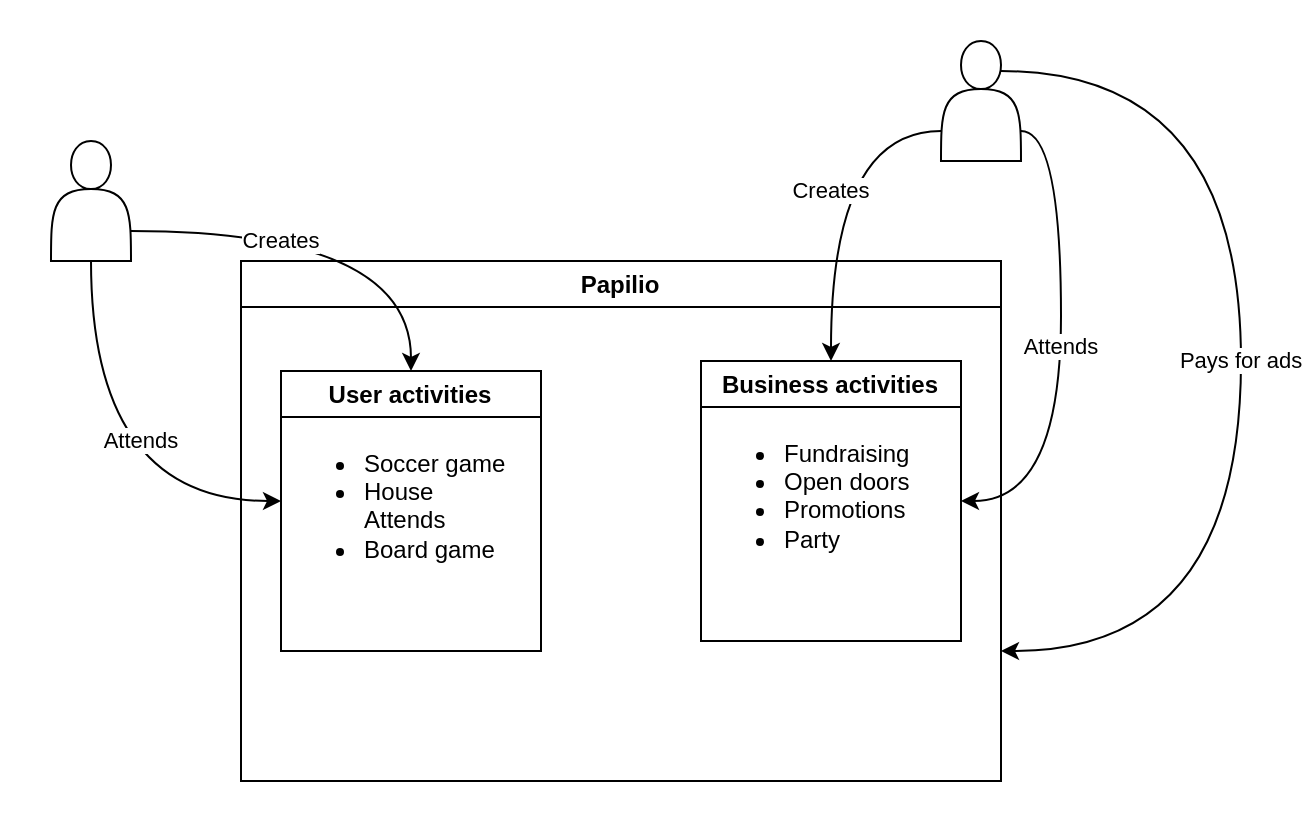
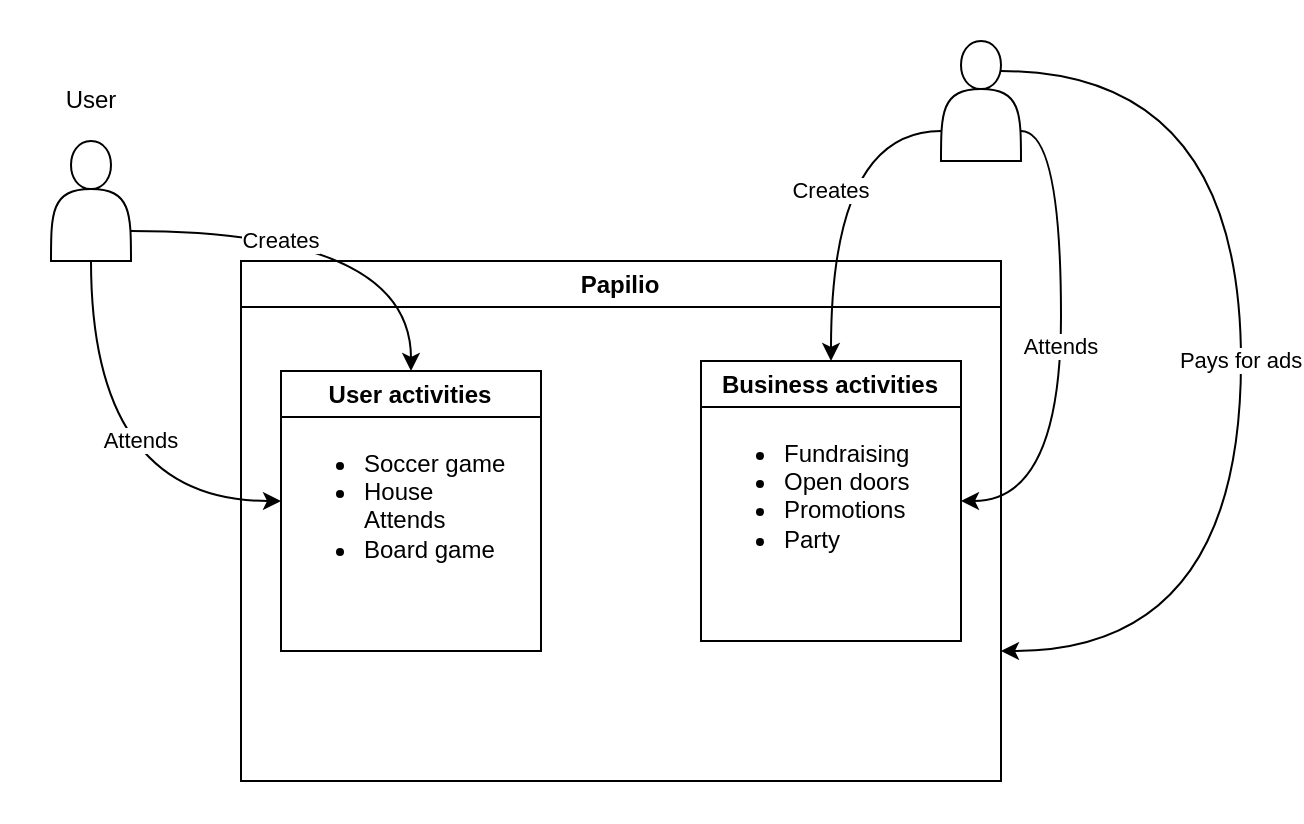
node "User": added
